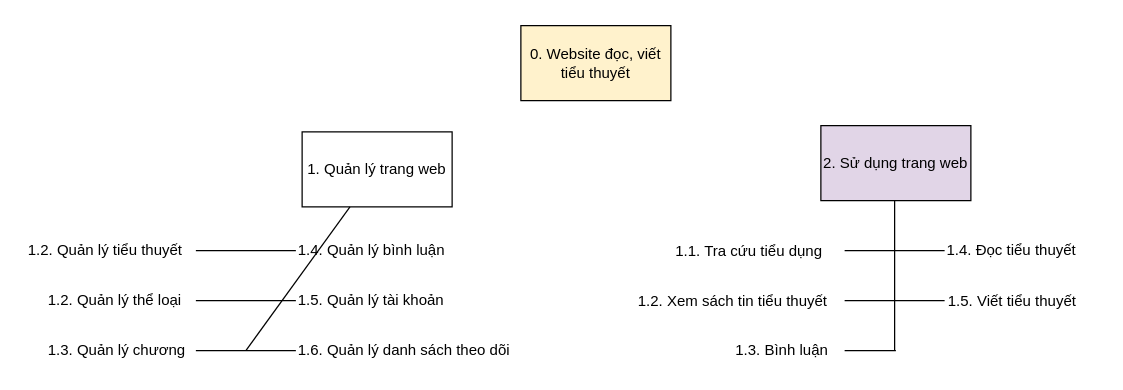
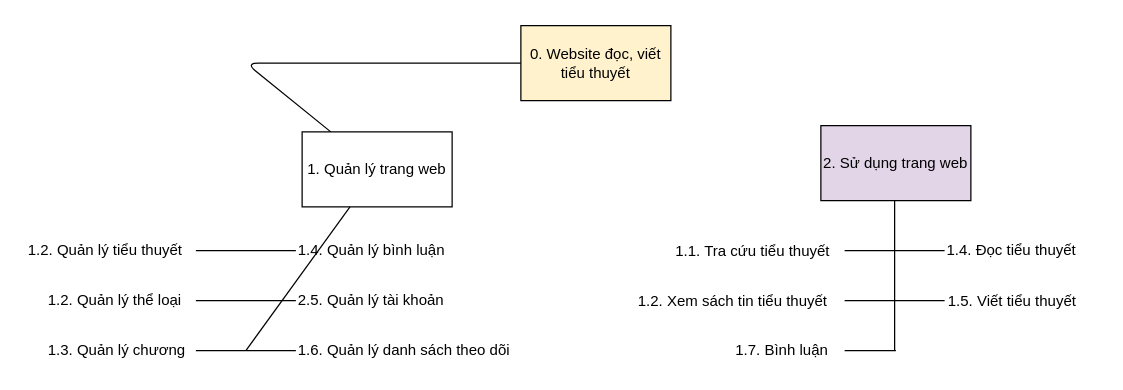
edge "0. Website đọc, viết tiểu thuyết" -- "1. Quản lý trang web": added
node "1.1. Tra cứu tiểu dụng": label "1.1. Tra cứu tiểu dụng" -> "1.1. Tra cứu tiểu thuyết"
node "1.5. Quản lý tài khoản": label "1.5. Quản lý tài khoản" -> "2.5. Quản lý tài khoản"
node "1.3. Bình luận": label "1.3. Bình luận" -> "1.7. Bình luận"
